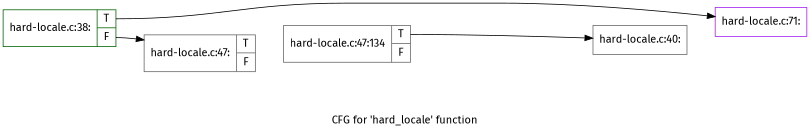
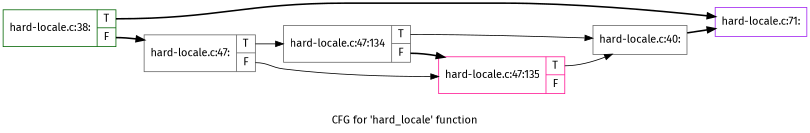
edge "hard-locale.c:38:" -> "hard-locale.c:71:": style solid -> bold
edge "hard-locale.c:40:" -> "hard-locale.c:71:": added
edge "hard-locale.c:38:" -> "hard-locale.c:47:": style solid -> bold
edge "hard-locale.c:47:" -> "hard-locale.c:47:134": added
node "hard-locale.c:47:135": added
